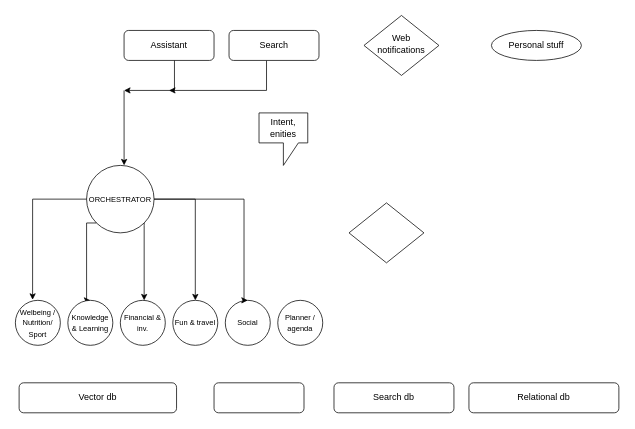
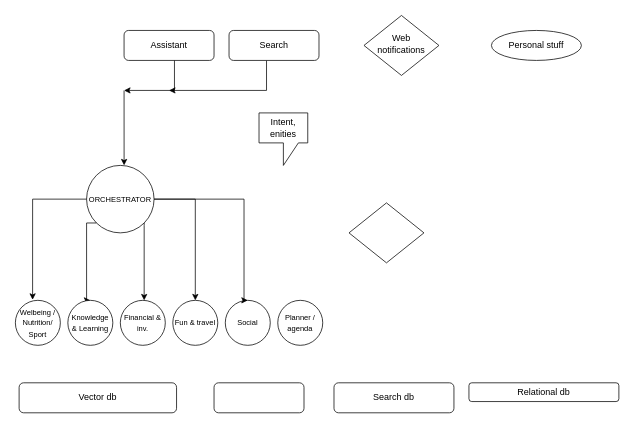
node "Relational db": size 150x30 -> 150x19
